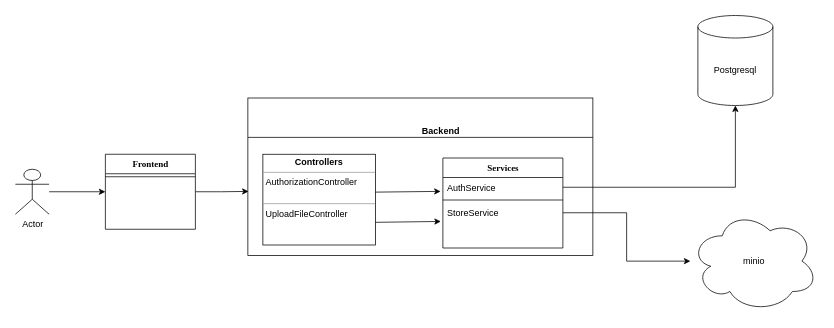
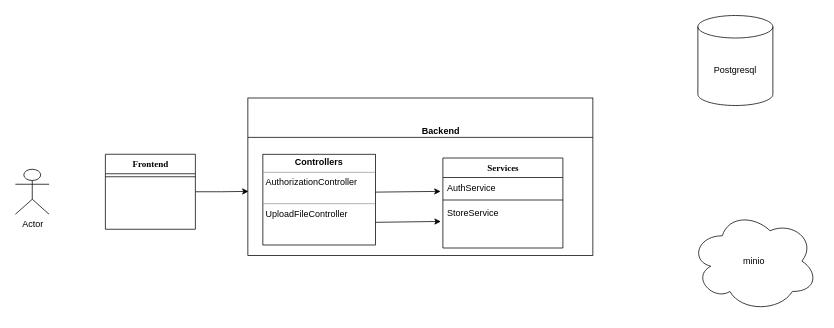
edge "AuthService" -> "Postgresql": removed
edge "Actor" -> "Frontend": removed
edge "StoreService" -> "minio": removed
